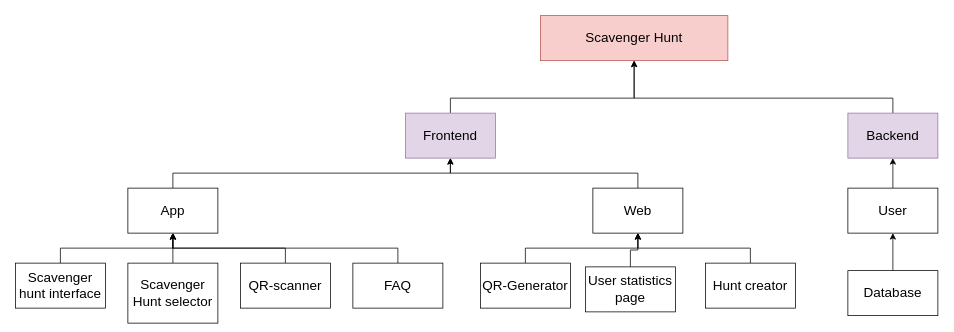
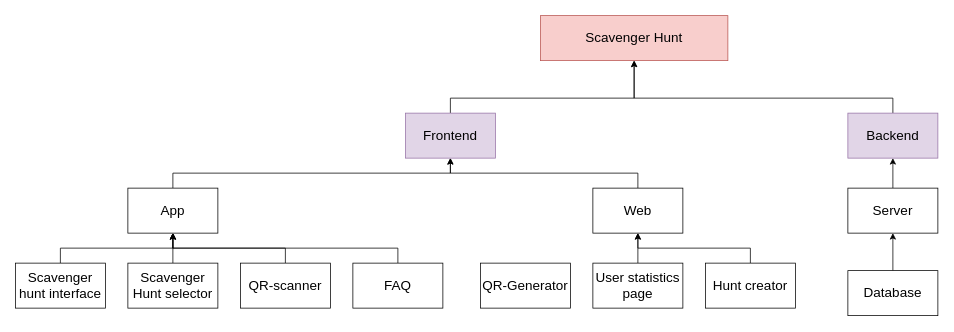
node "User": label "User" -> "Server"
edge "QR-Generator" -> "Web": removed
node "User statistics page": moved (630, 289) -> (638, 285)
node "Scavenger Hunt selector": size 90x60 -> 90x45
